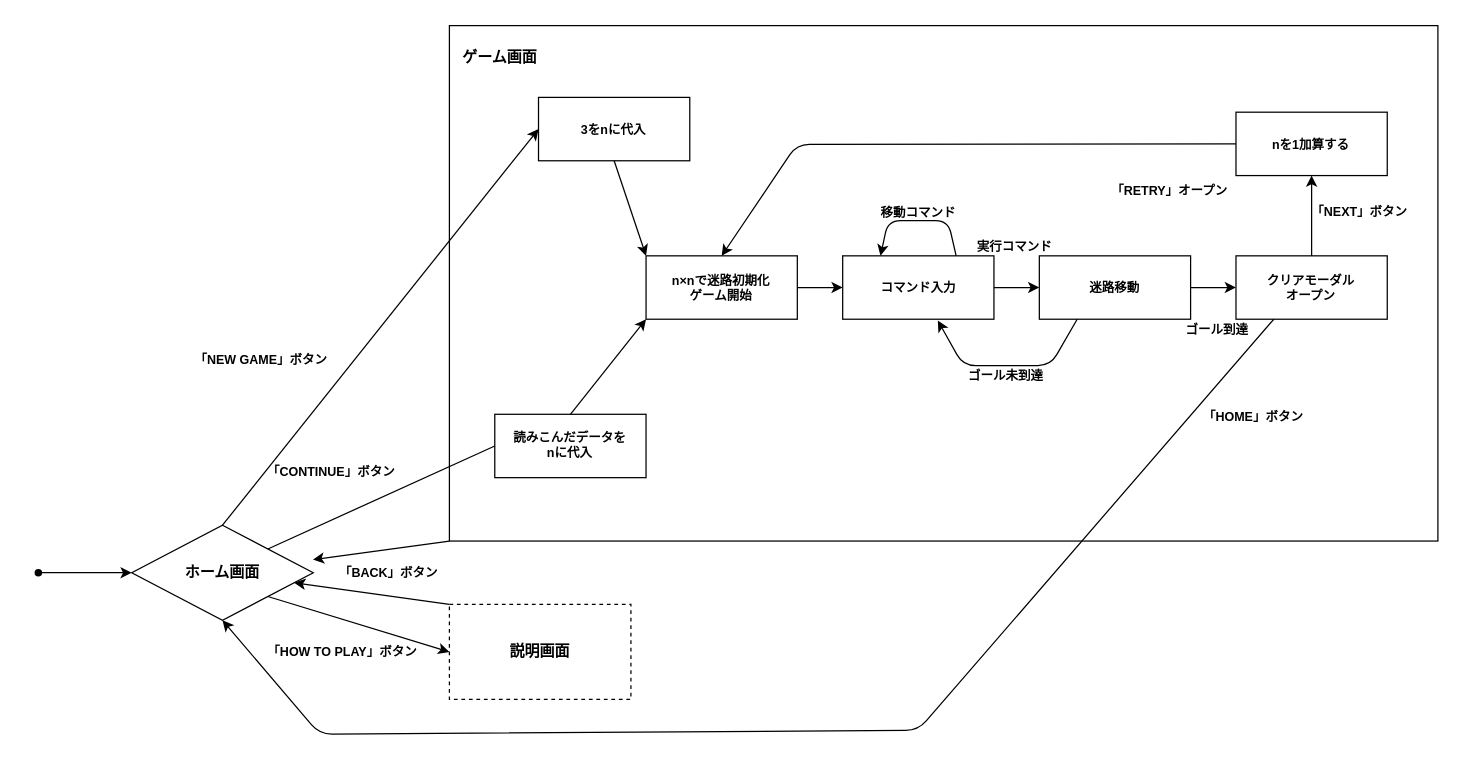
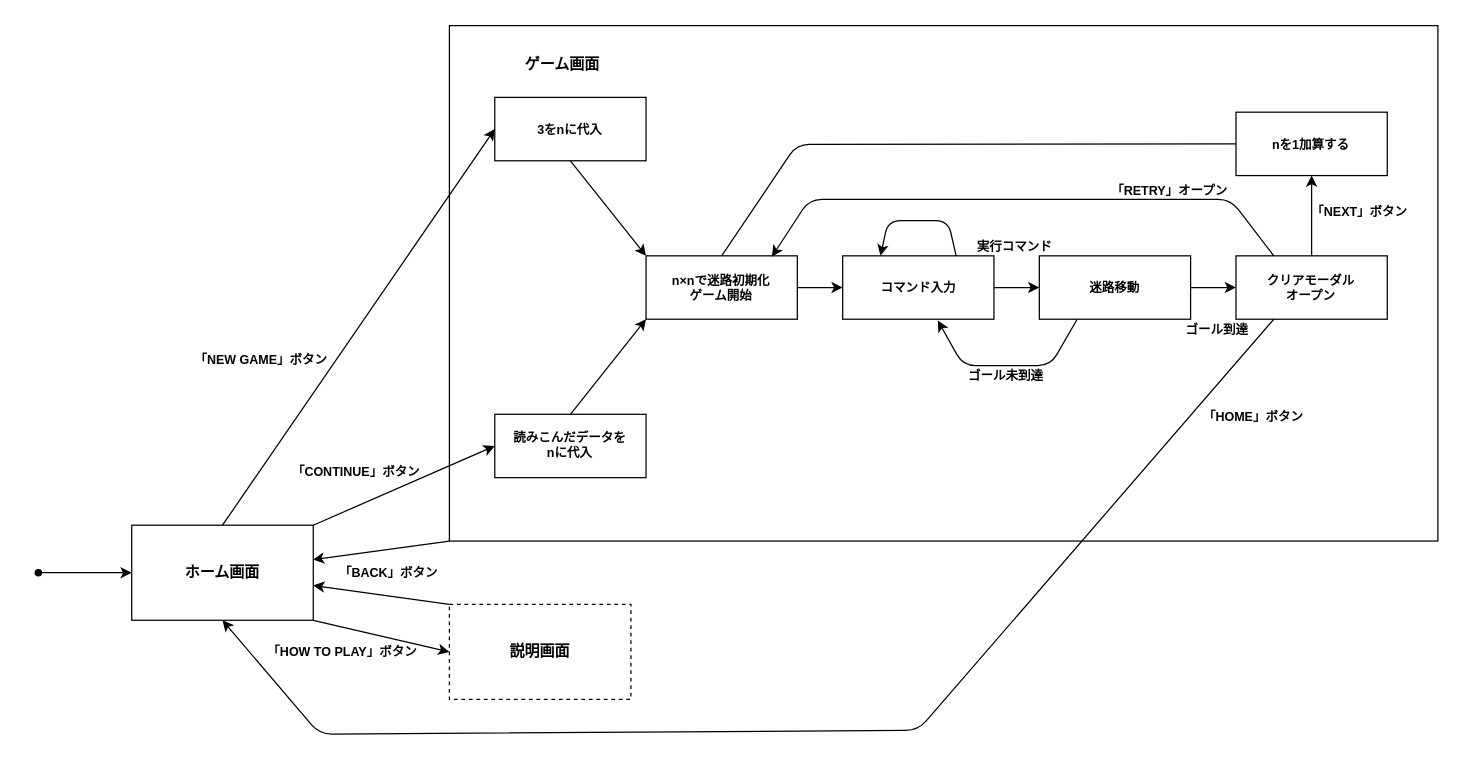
node "ゲーム画面": moved (499, 59) -> (562, 65)
node "3をnに代入": moved (614, 129) -> (570, 129)
edge "クリアモーダル オープン" -> "n×nで迷路初期化 ゲーム開始": added
node "移動コマンド": removed
edge "nを1加算する" -> "n×nで迷路初期化 ゲーム開始": arrowhead classic -> none
edge "読みこんだデータを nに代入" -- "ホーム画面": arrowhead none -> classic
node "「CONTINUE」ボタン": moved (331, 472) -> (356, 472)
node "ホーム画面": shape diamond -> rectangle
